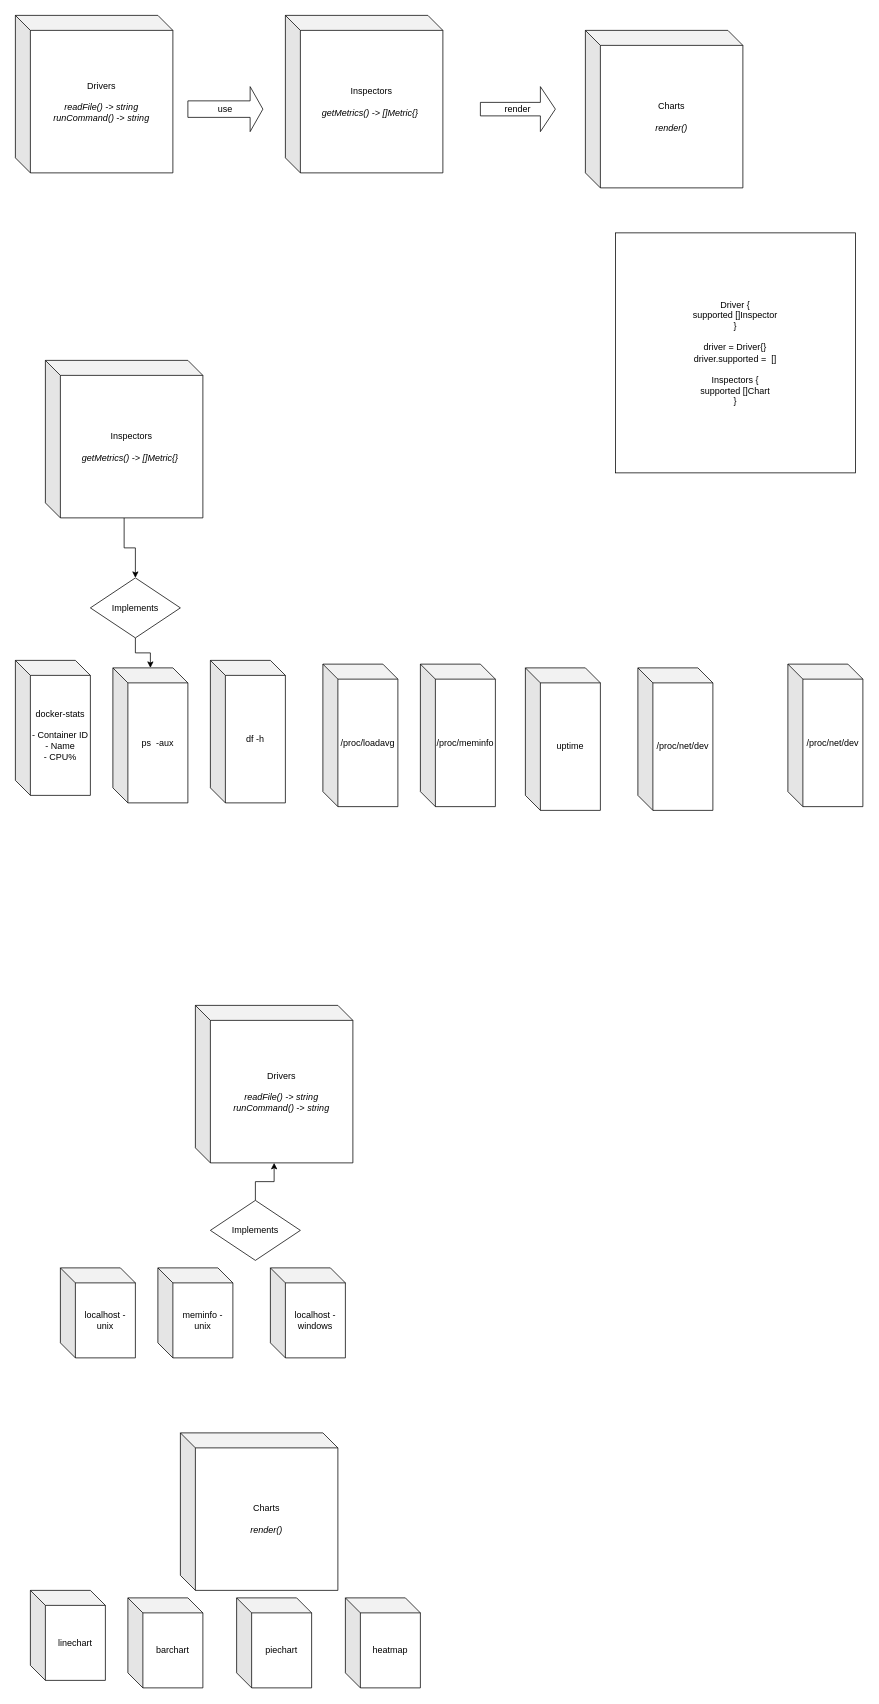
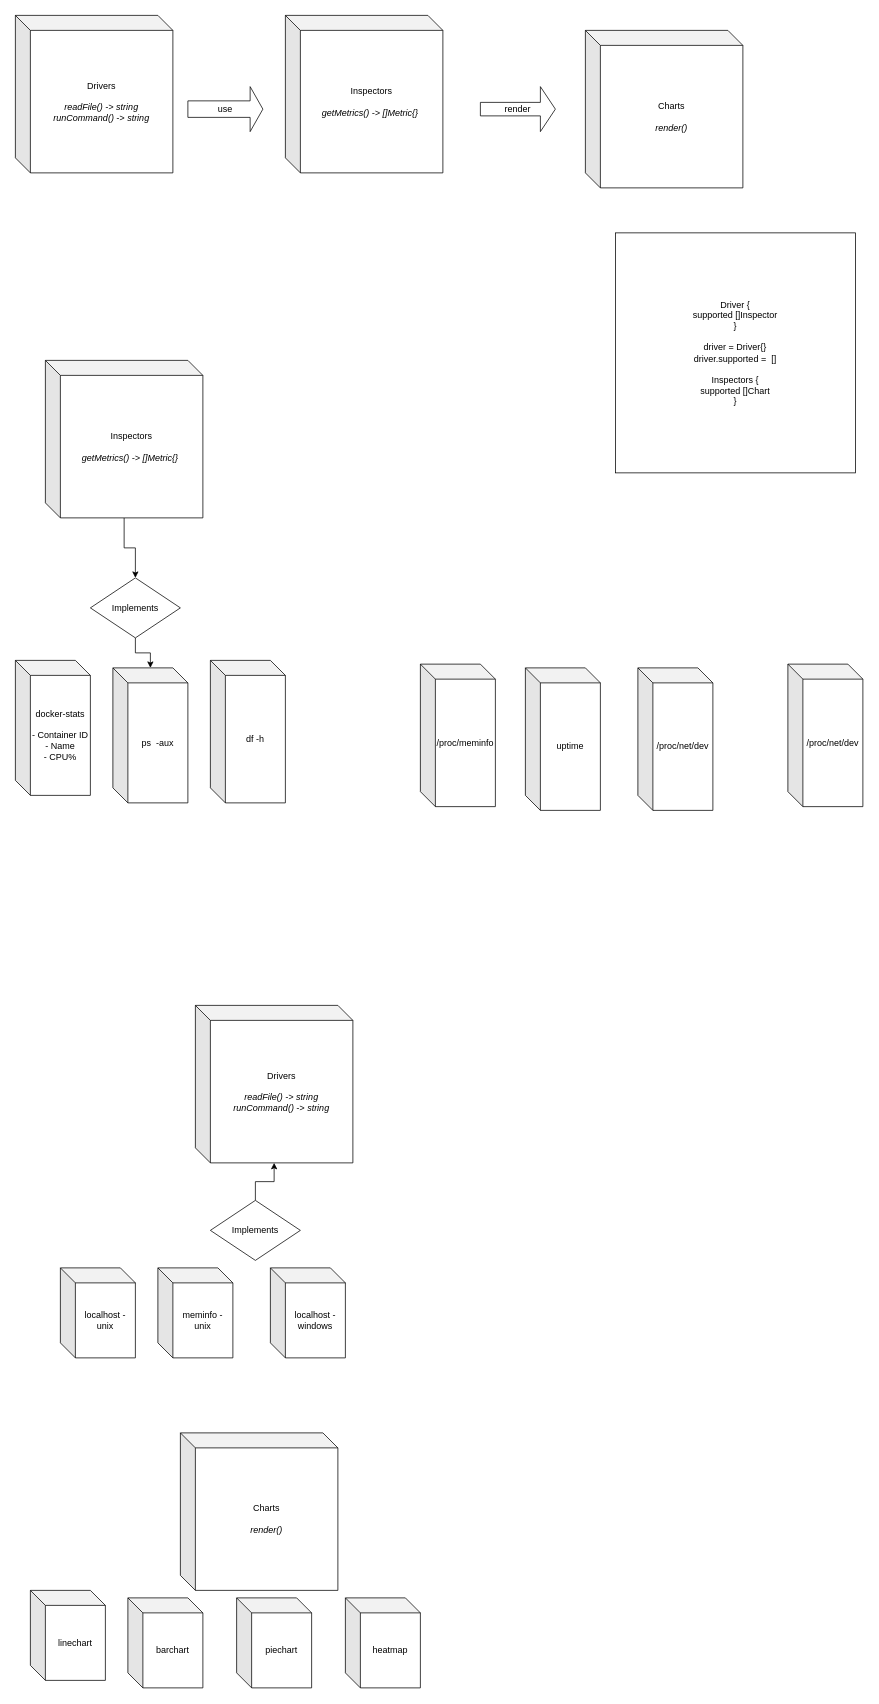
node "/proc/loadavg": removed
